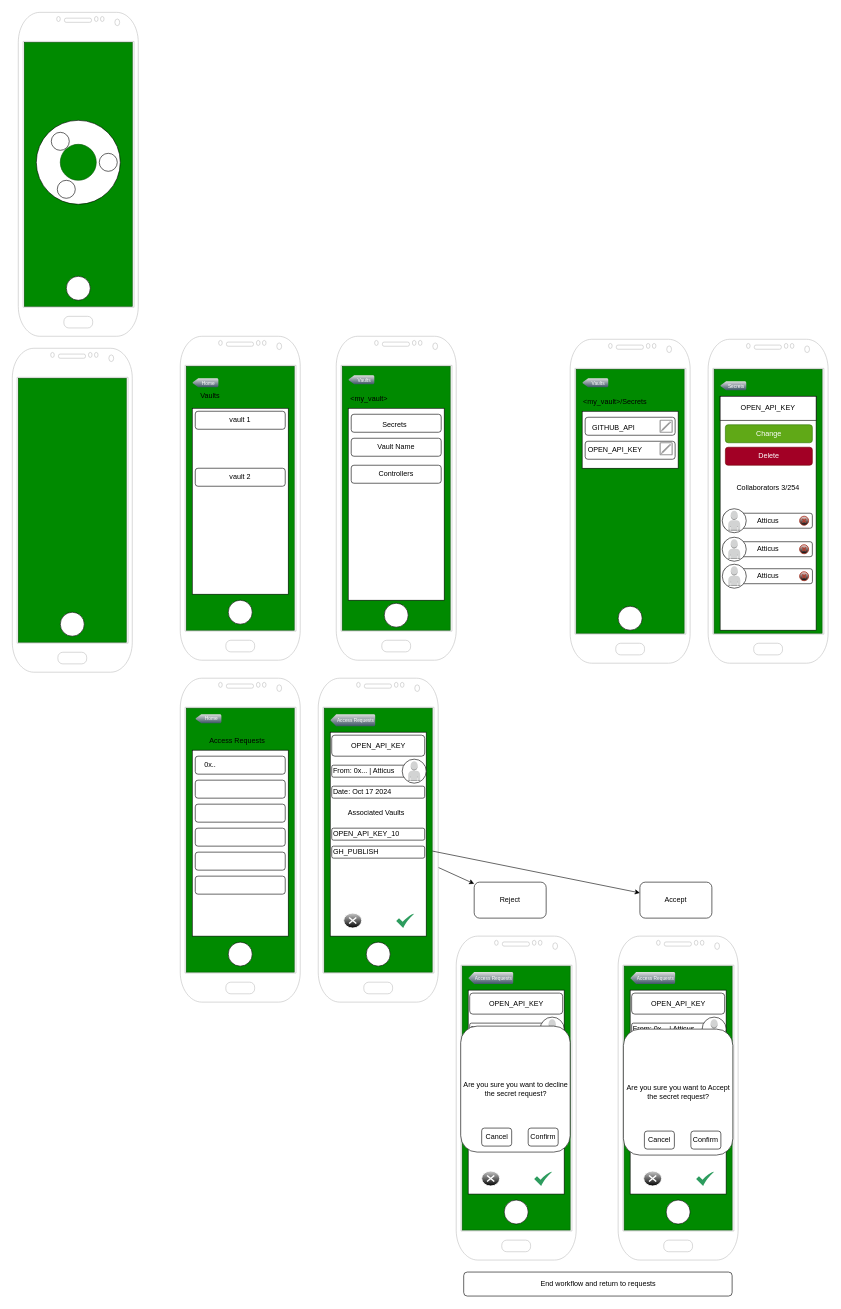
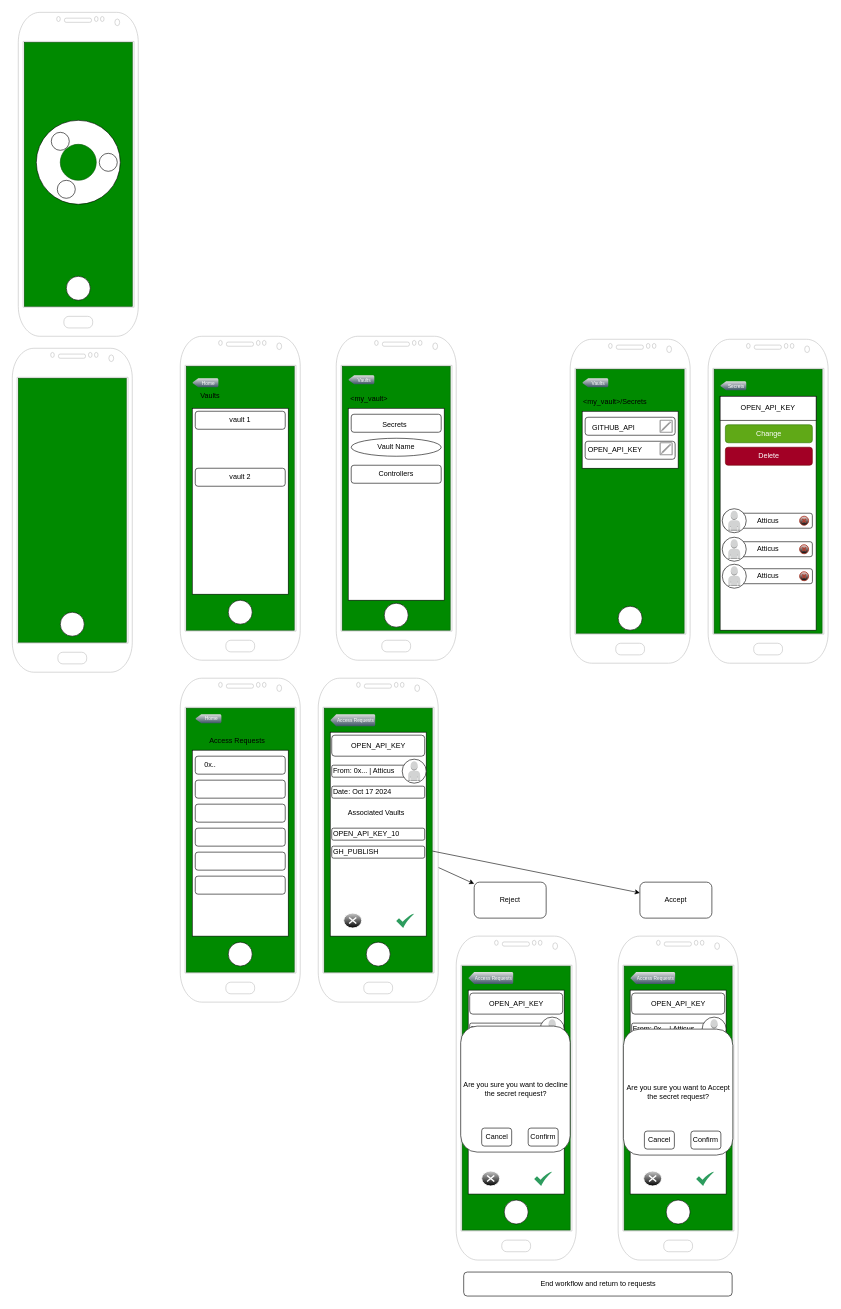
node "Vault Name": shape rounded rectangle -> ellipse
node "Collaborators 3/254": removed
